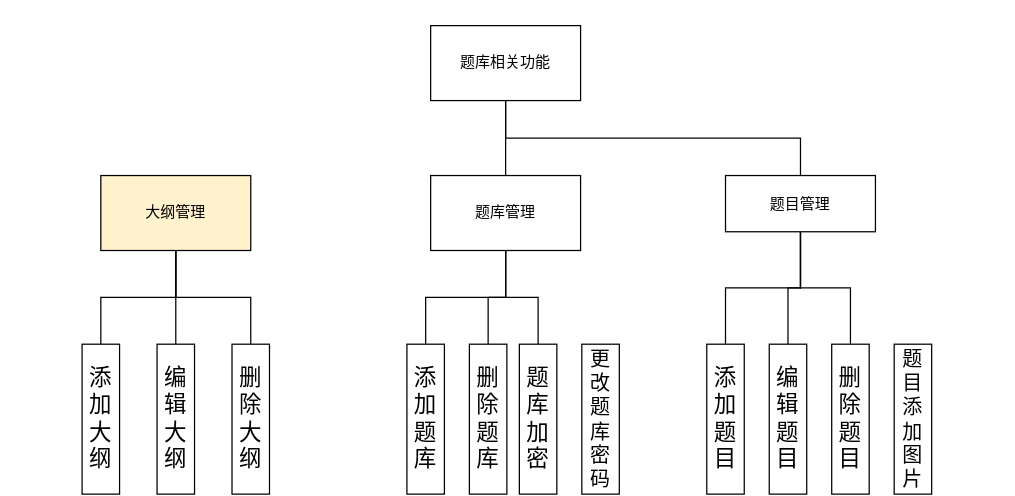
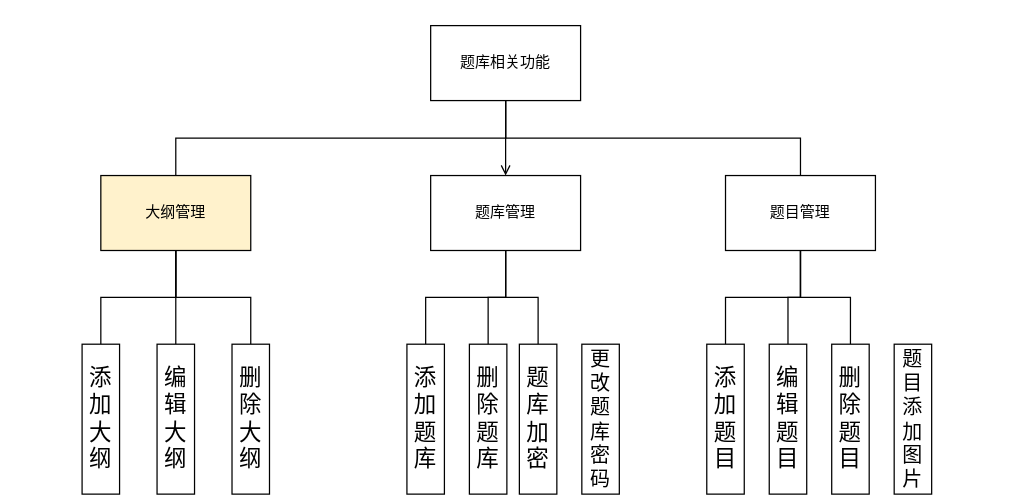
edge "题库相关功能" -- "大纲管理": added
edge "题库相关功能" -- "题库管理": arrowhead none -> open
node "题目管理": size 150x56 -> 150x75
